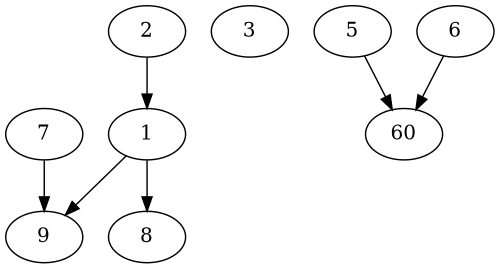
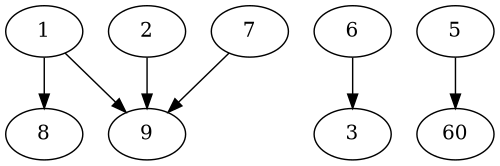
edge "2" -> "1": now "2" -> "9"
edge "6" -> "60": now "6" -> "3"
